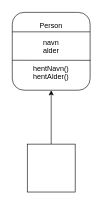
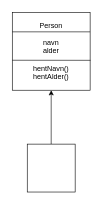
node "Person navn alder hentNavn() hentAlder()": shape rounded rectangle -> rectangle
